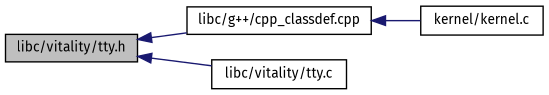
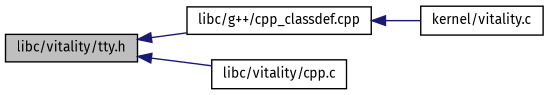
node "kernel/kernel.c": label "kernel/kernel.c" -> "kernel/vitality.c"
node "libc/vitality/tty.c": label "libc/vitality/tty.c" -> "libc/vitality/cpp.c"
